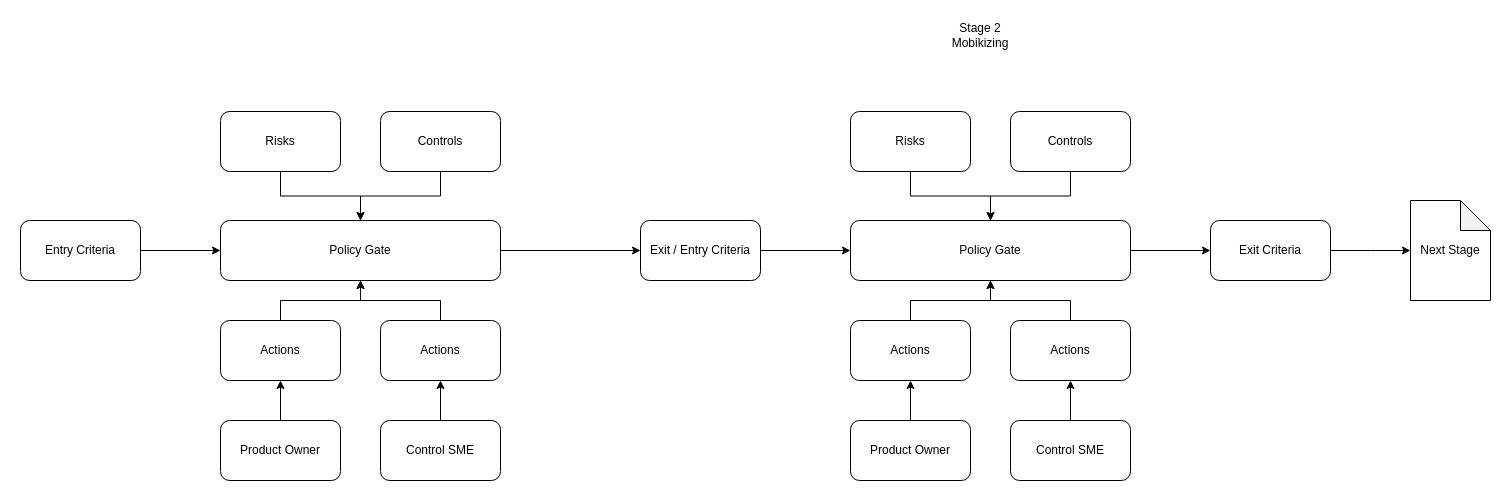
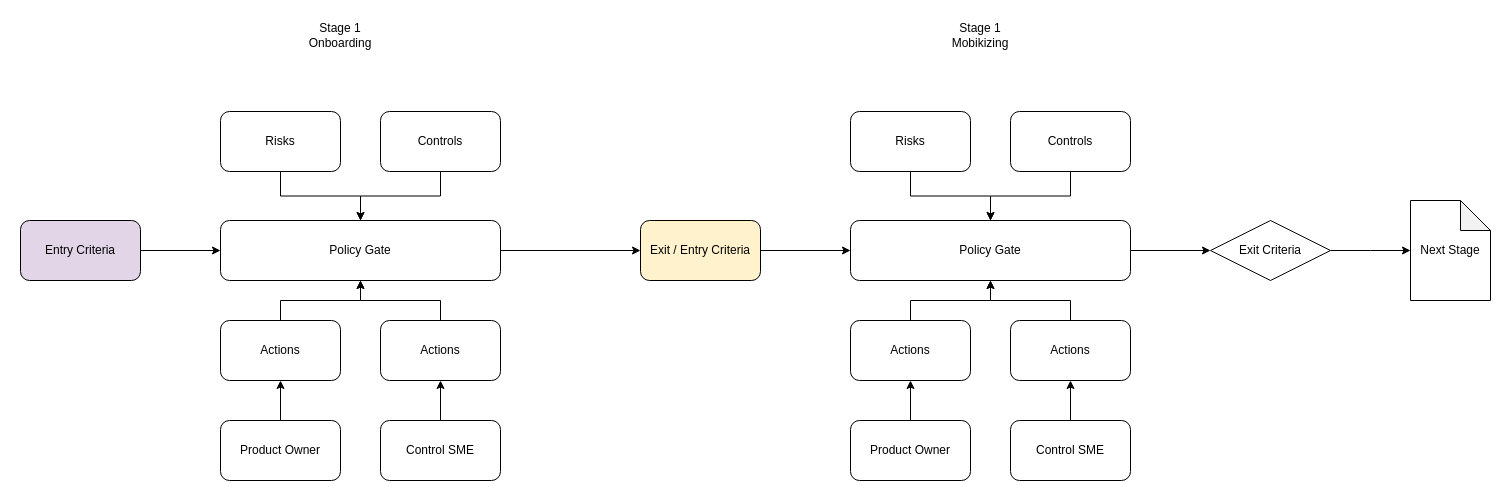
node "Stage 1 Onboarding": added
node "Stage 2 Mobikizing": label "Stage 2 Mobikizing" -> "Stage 1 Mobikizing"
node "Entry Criteria": fillcolor #ffffff -> #e1d5e7
node "Exit / Entry Criteria": fillcolor #ffffff -> #fff2cc
node "Exit Criteria": shape rounded rectangle -> diamond
